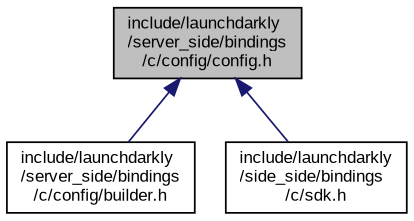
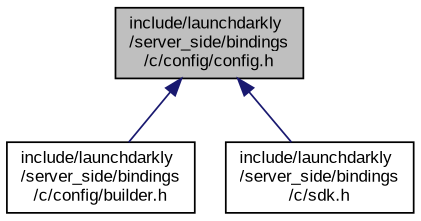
node "include/launchdarkly /side_side/bindings /c/sdk.h": label "include/launchdarkly /side_side/bindings /c/sdk.h" -> "include/launchdarkly /server_side/bindings /c/sdk.h"
